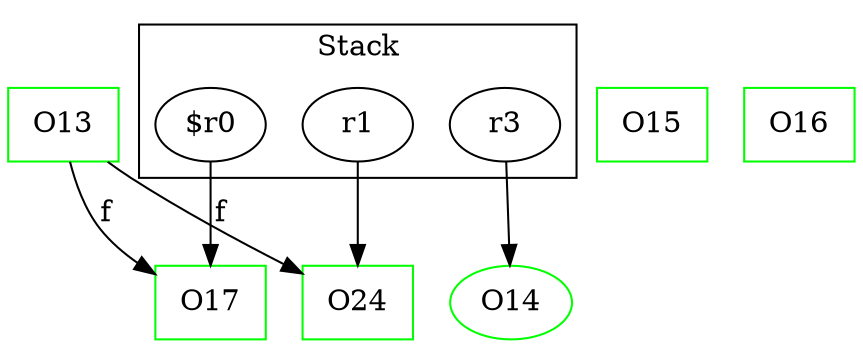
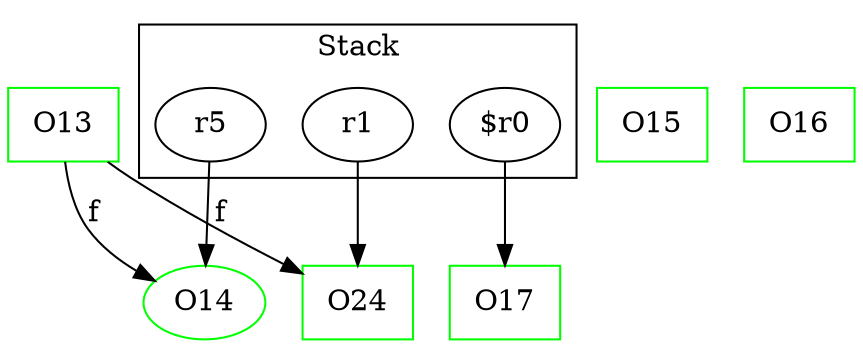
node "r3": label "r3" -> "r5"
edge "O13" -> "O17": now "O13" -> "O14"
